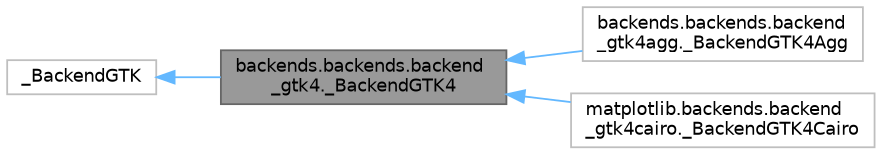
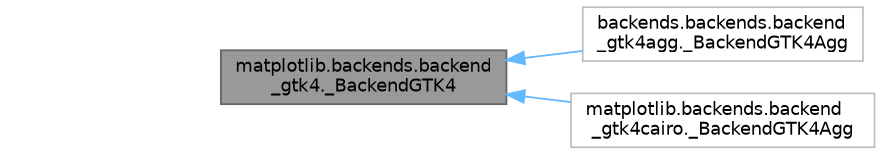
node "_BackendGTK": removed
node "backends.backends.backend _gtk4._BackendGTK4": label "backends.backends.backend _gtk4._BackendGTK4" -> "matplotlib.backends.backend _gtk4._BackendGTK4"
node "matplotlib.backends.backend _gtk4cairo._BackendGTK4Cairo": label "matplotlib.backends.backend _gtk4cairo._BackendGTK4Cairo" -> "matplotlib.backends.backend _gtk4cairo._BackendGTK4Agg"
